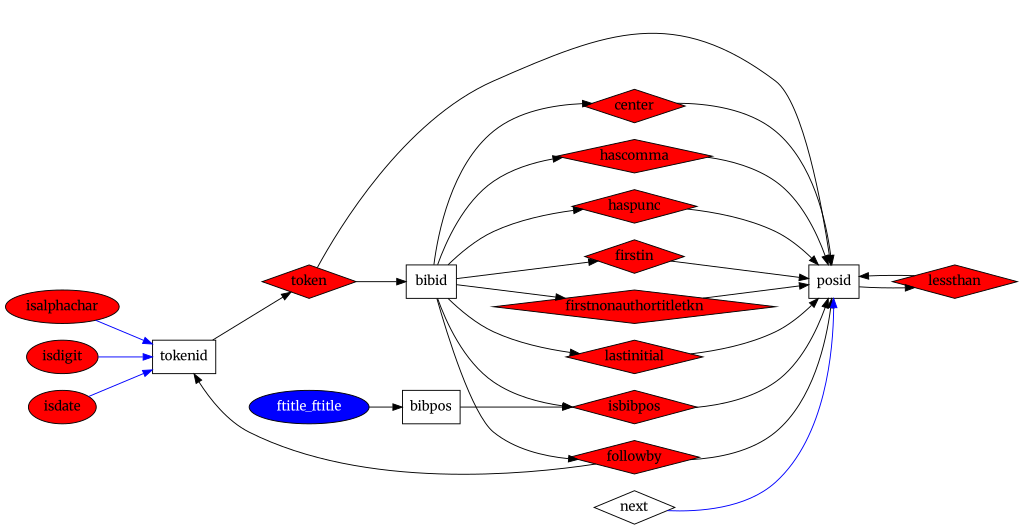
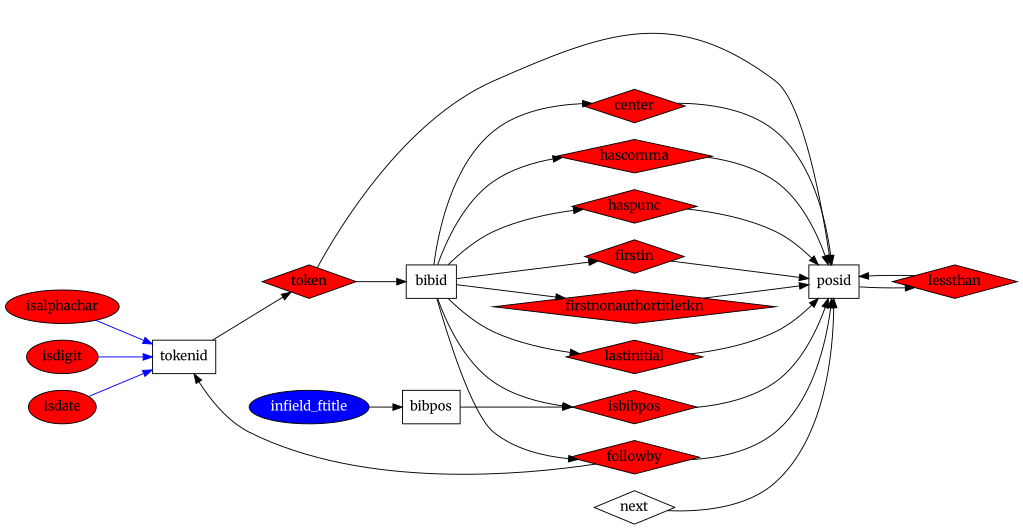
node "ftitle_ftitle": label "ftitle_ftitle" -> "infield_ftitle"
edge "next" -> "posid": color blue -> black
